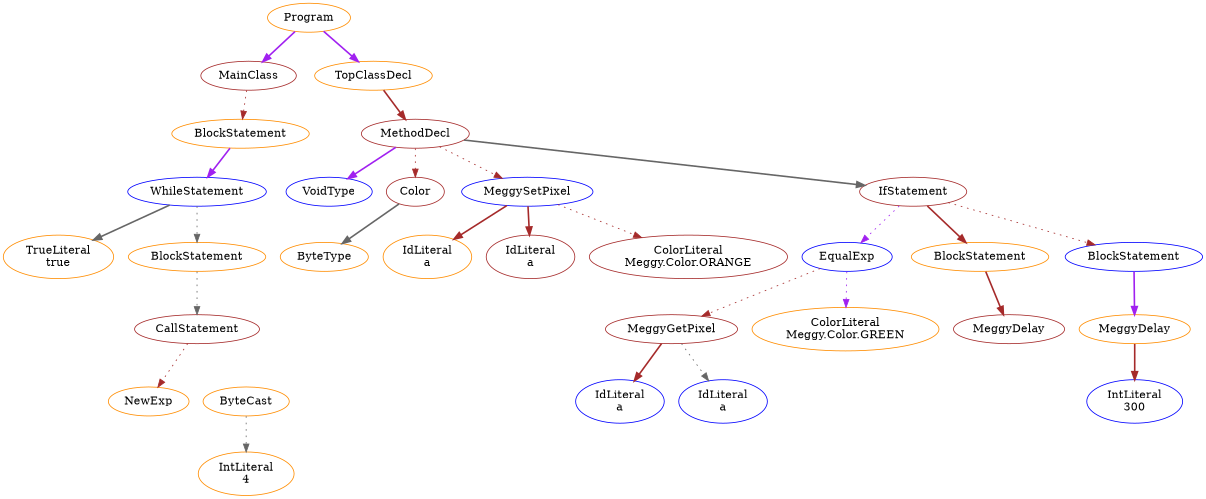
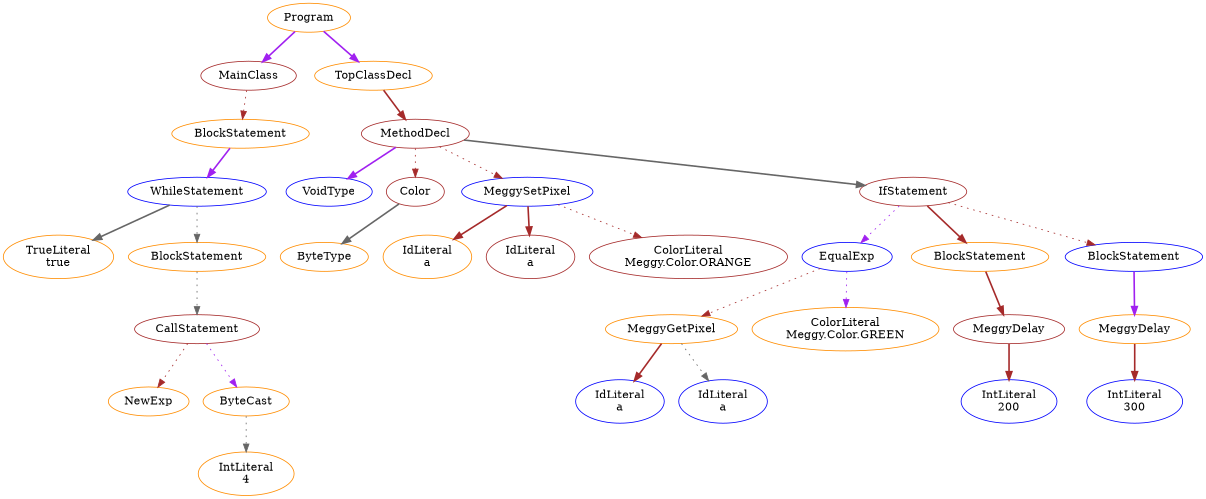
node "MeggyGetPixel": color brown -> darkorange
edge "CallStatement" -> "ByteCast": added
node "IntLiteral 200": added
